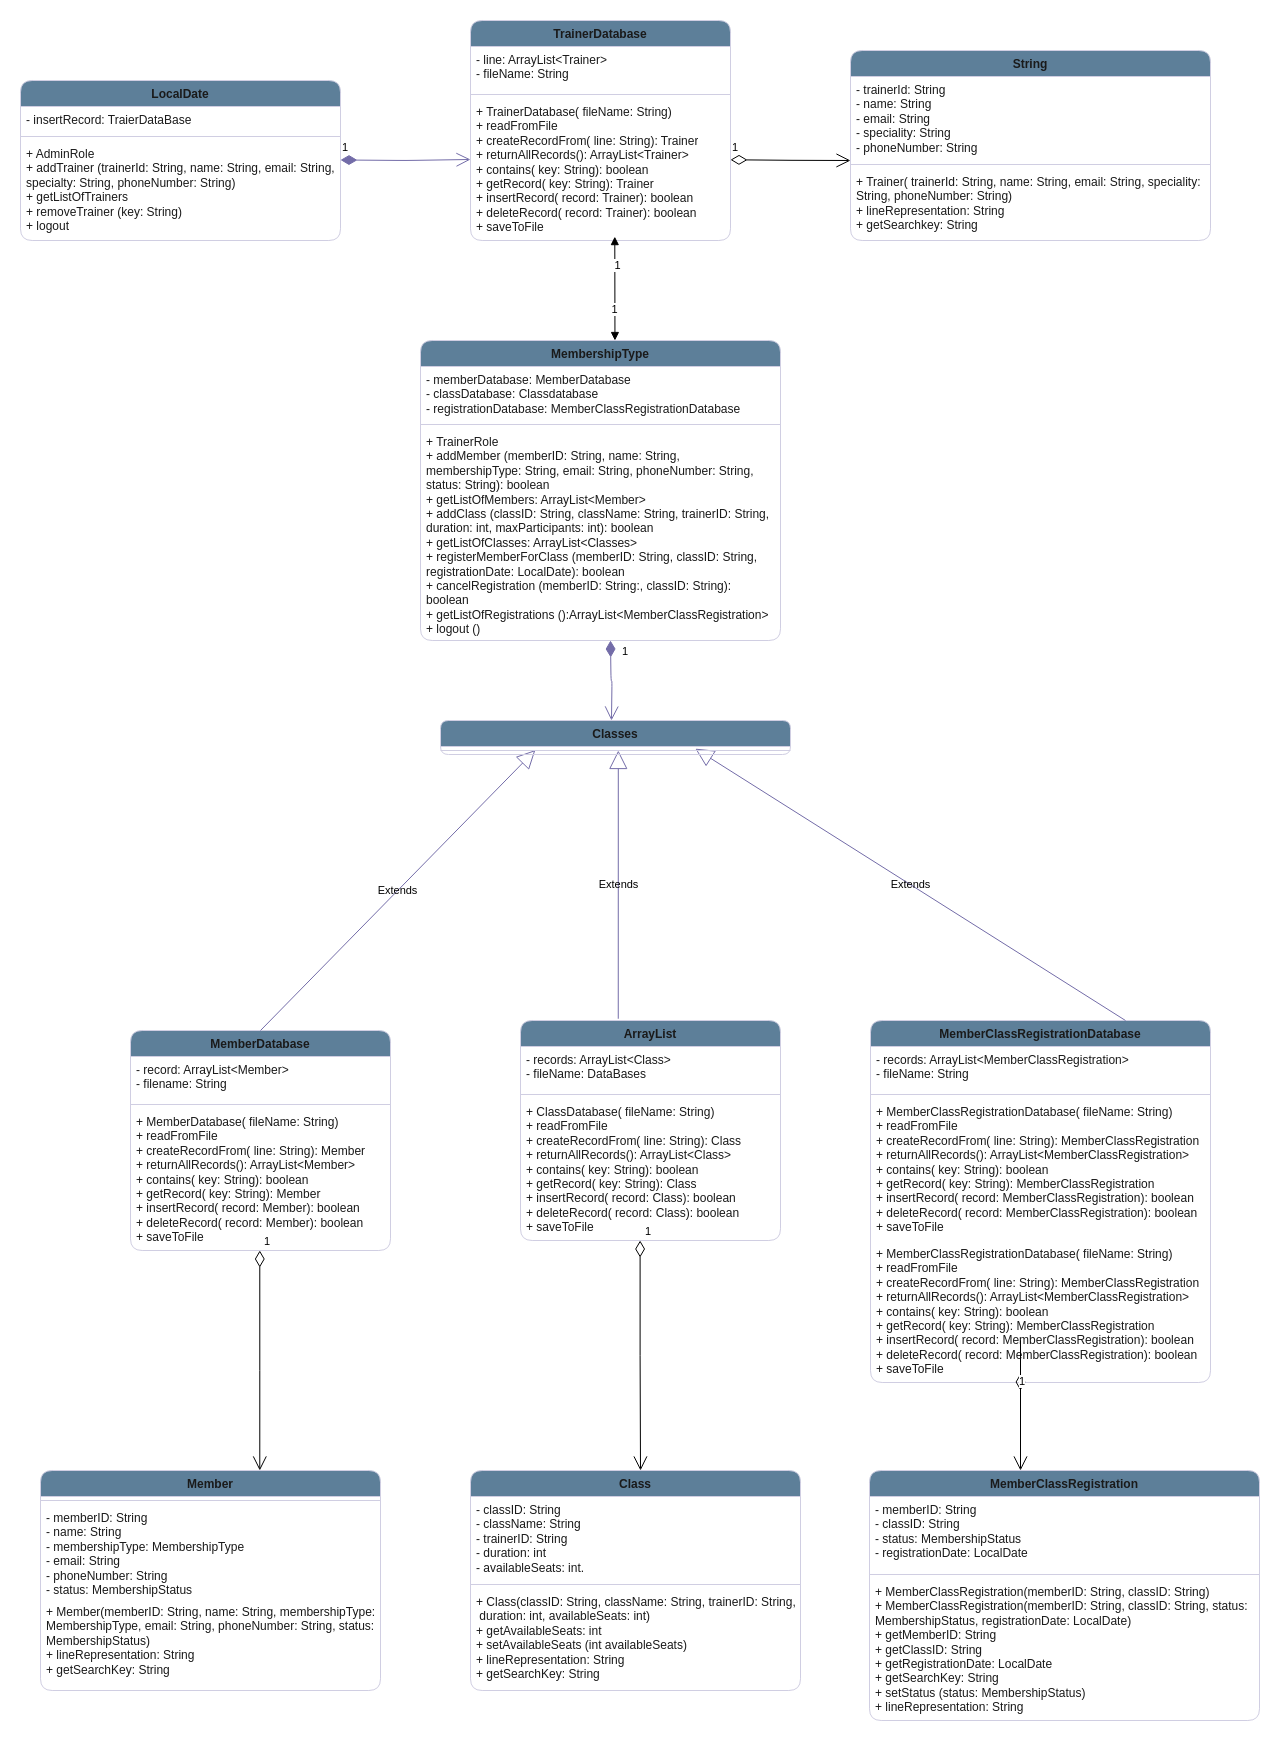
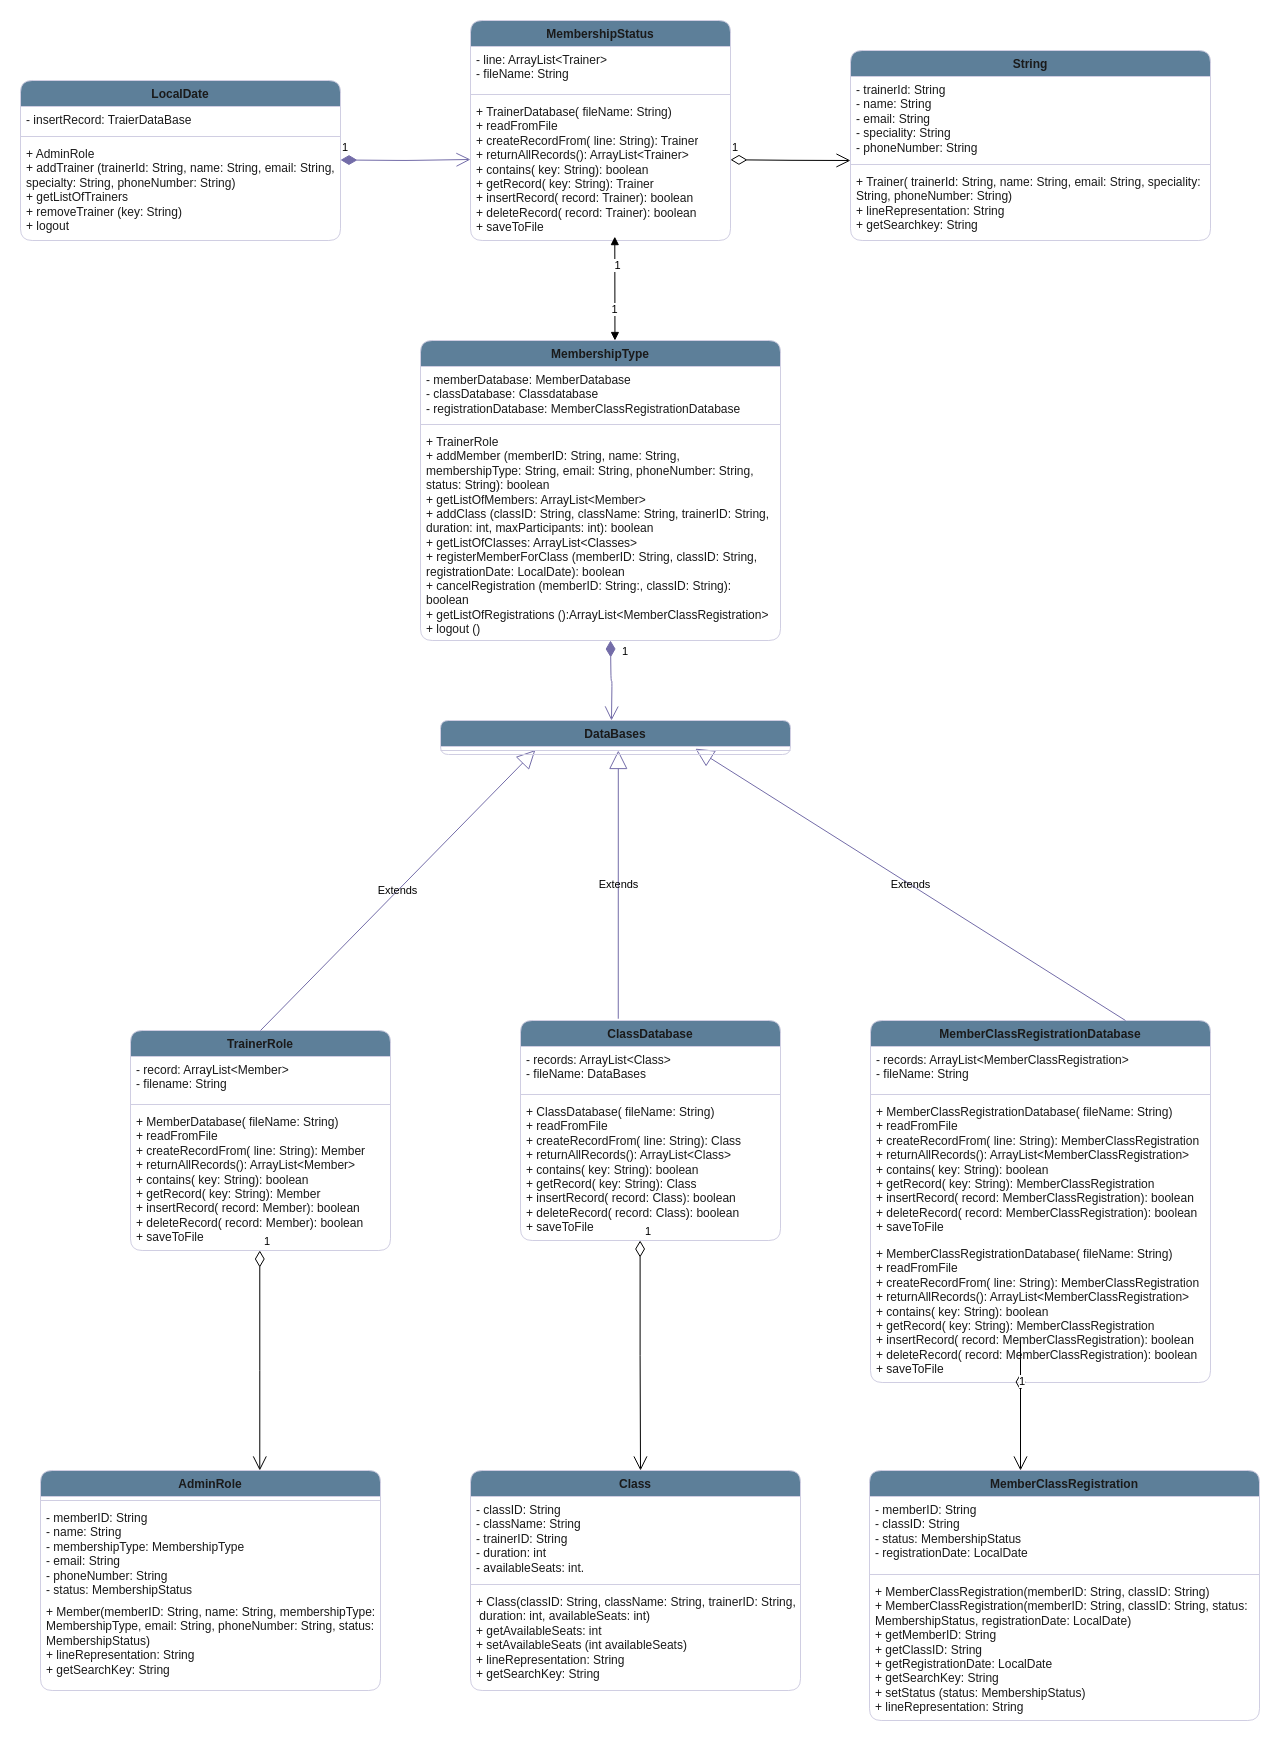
node "TrainerDatabase": label "TrainerDatabase" -> "MembershipStatus"
node "Classes": label "Classes" -> "DataBases"
node "ArrayList": label "ArrayList" -> "ClassDatabase"
node "MemberDatabase": label "MemberDatabase" -> "TrainerRole"
node "Member": label "Member" -> "AdminRole"
